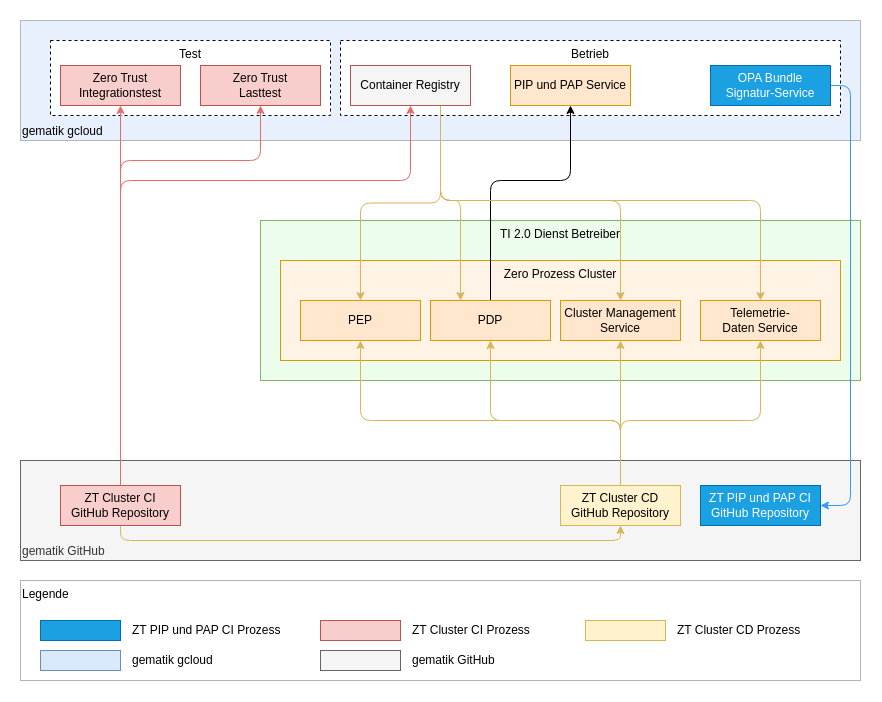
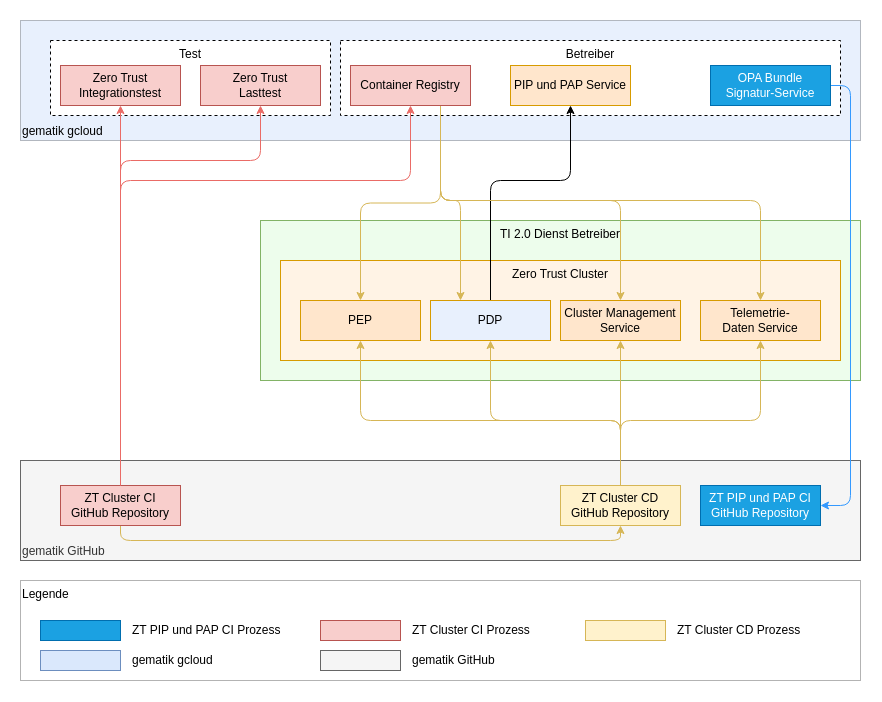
node "Betrieb": label "Betrieb" -> "Betreiber"
node "Container Registry": fillcolor #f5f5f5 -> #f8cecc
node "Zero Prozess Cluster": label "Zero Prozess Cluster" -> "Zero Trust Cluster"
node "PDP": fillcolor #ffe6cc -> #e8f0fd
